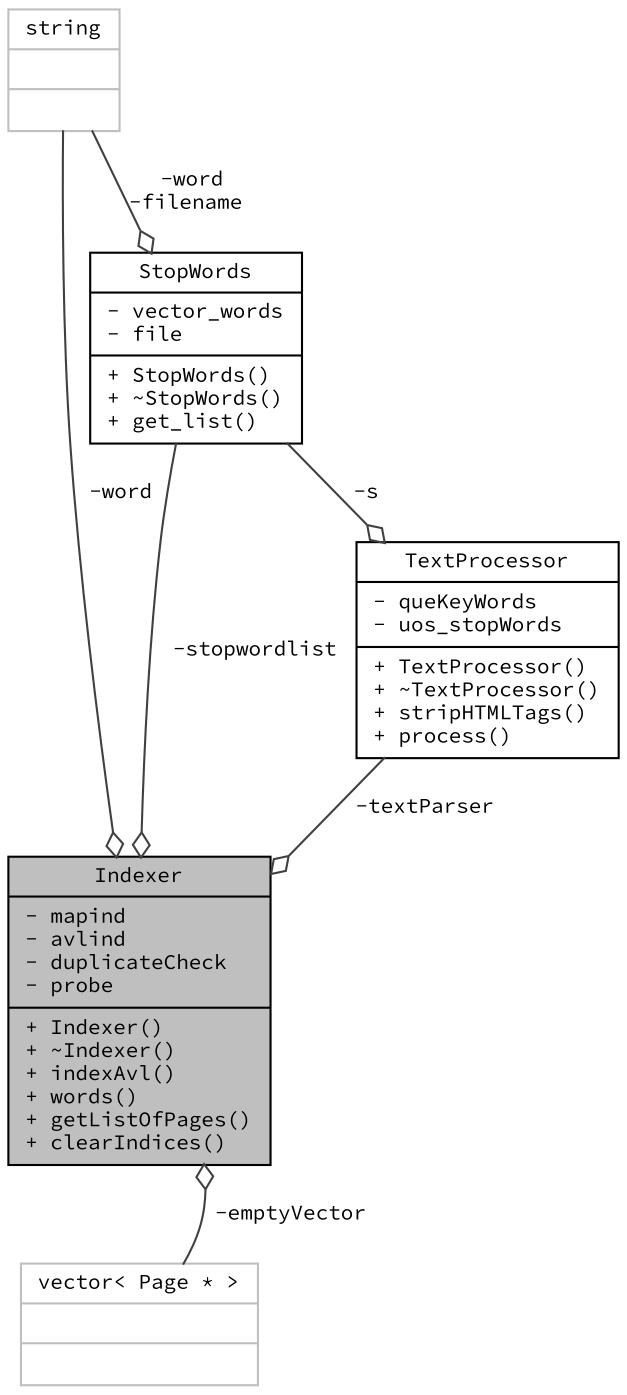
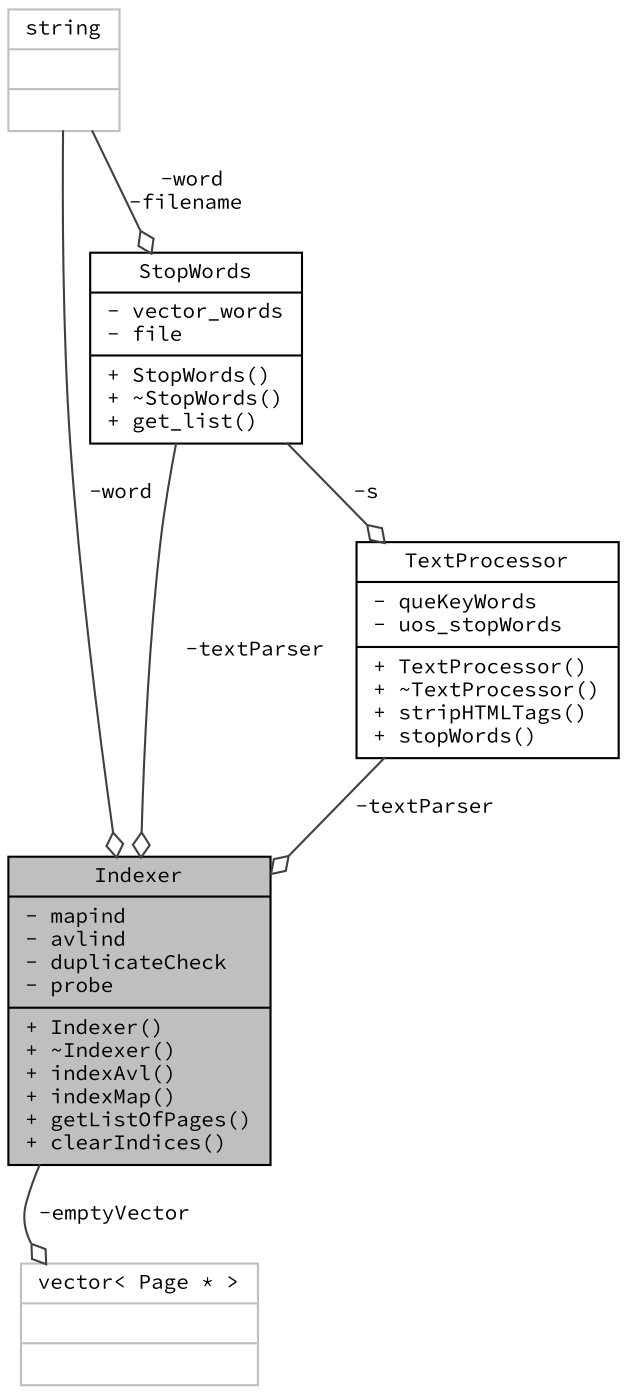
edge "StopWords" -> "Indexer": label " -stopwordlist" -> " -textParser"
node "TextProcessor": text "+ process()" -> "+ stopWords()"
node "Indexer": text "+ words()" -> "+ indexMap()"
edge "vector< Page * >" -> "Indexer": reversed
